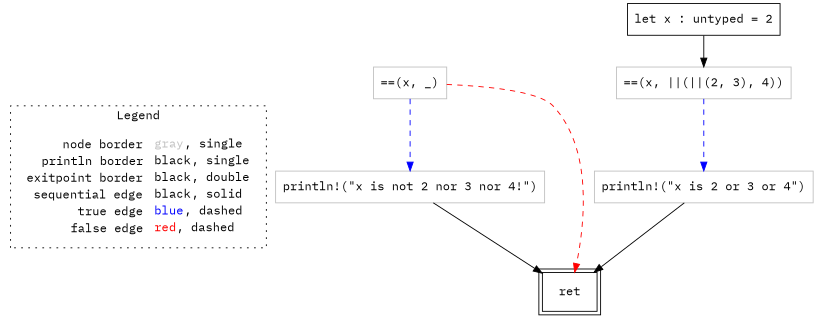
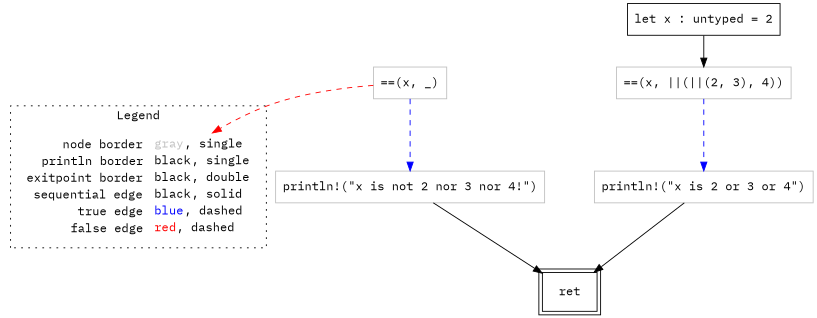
edge "==(x, _)" -> "ret": now "==(x, _)" -> "node border"
